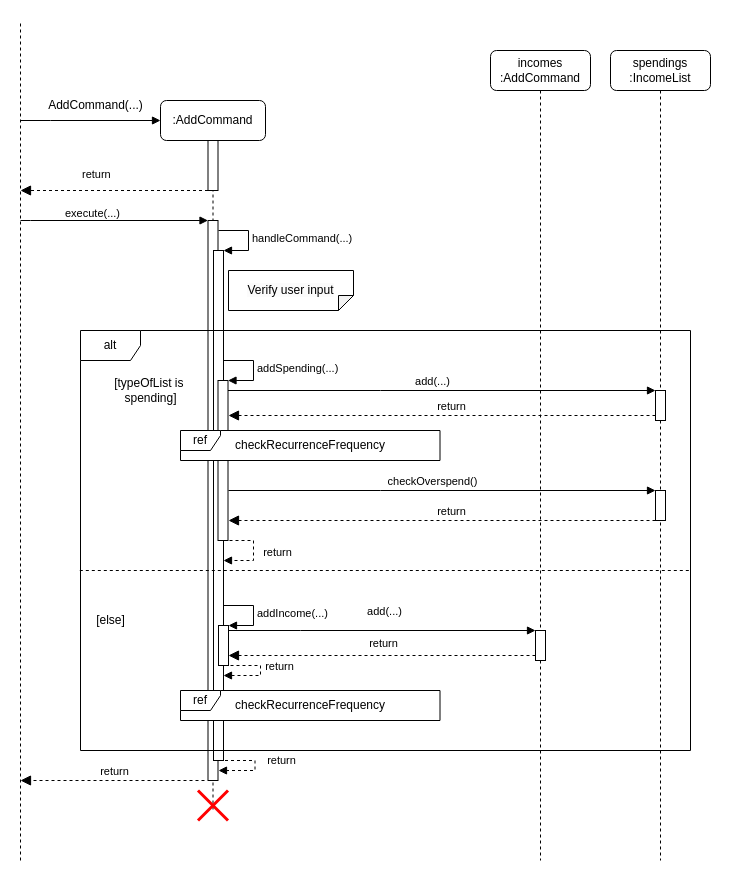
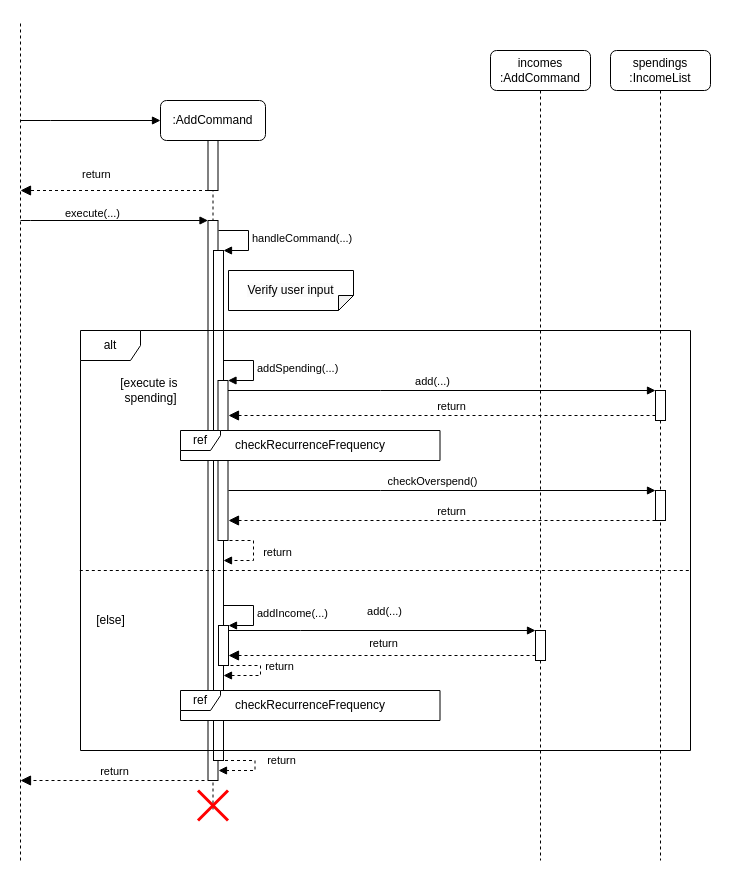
node "AddCommand(...)": removed
node "[typeOfList is spending]": label "[typeOfList is spending]" -> "[execute is spending]"
